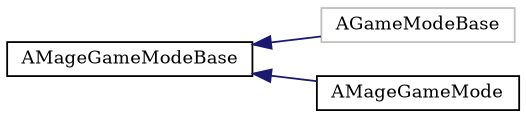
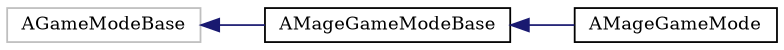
edge "AGameModeBase" -> "AMageGameModeBase": reversed
